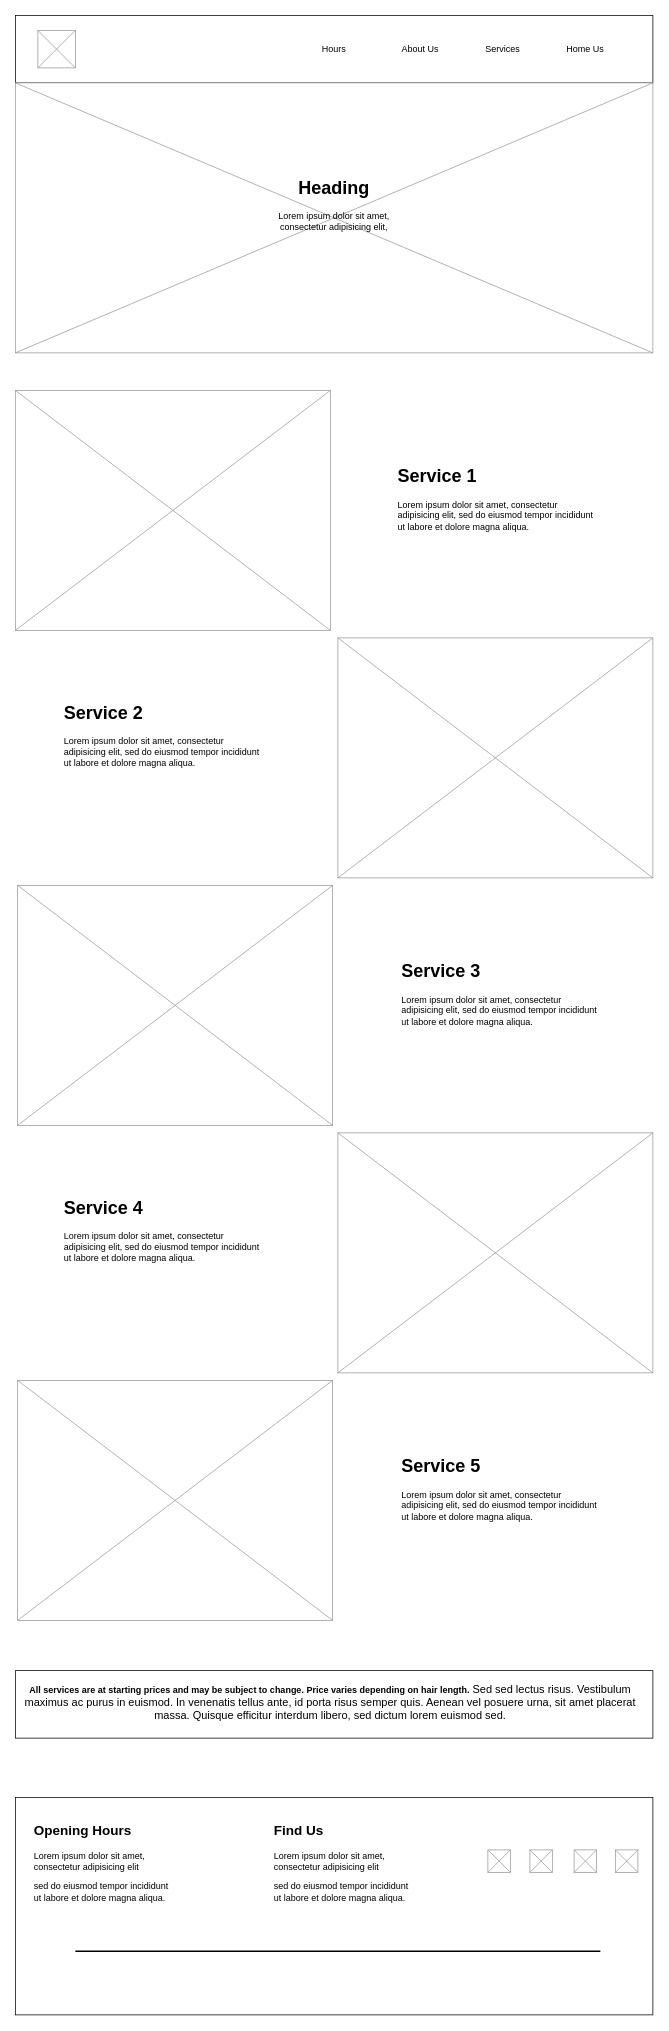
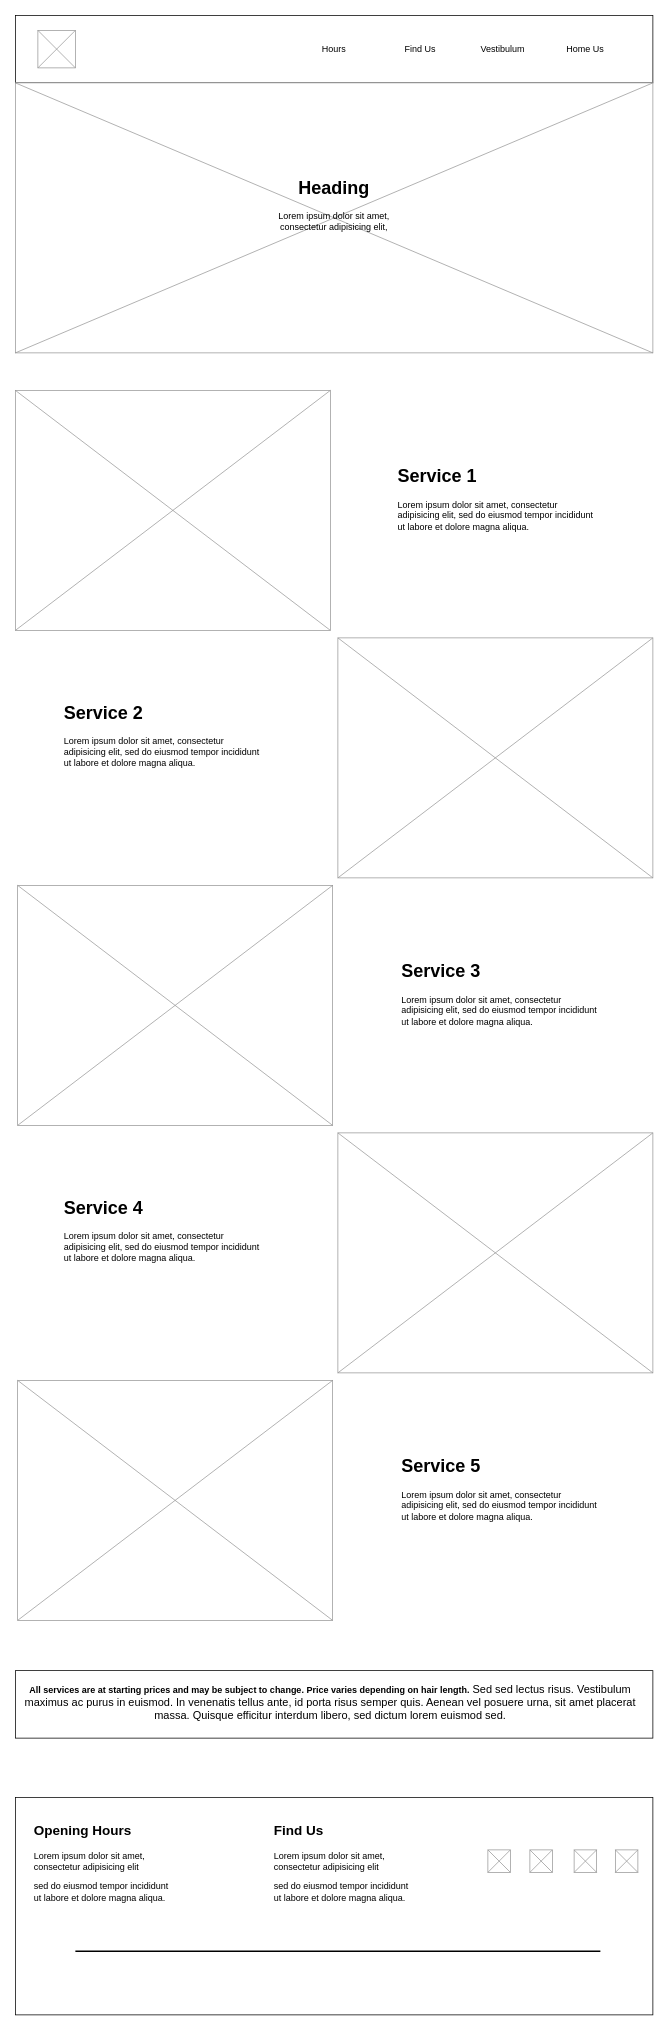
node "About Us": label "About Us" -> "Find Us"
node "Services": label "Services" -> "Vestibulum"
